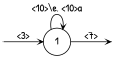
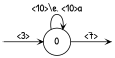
node "1": label "1" -> "0"
